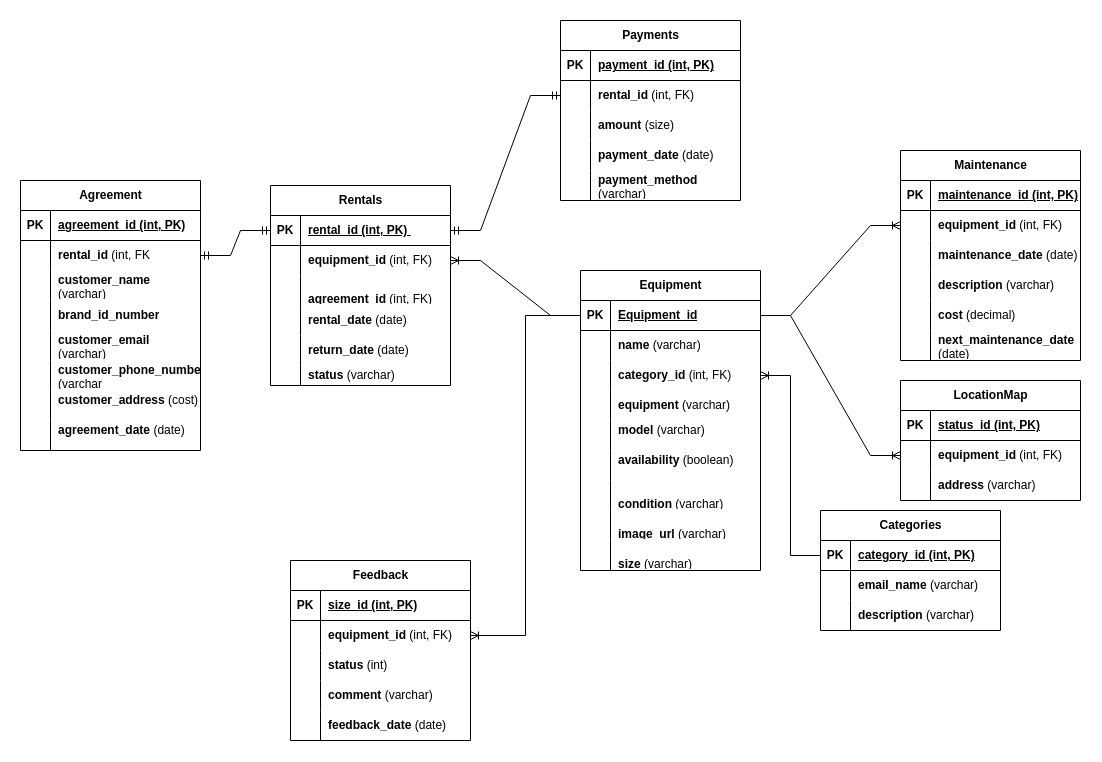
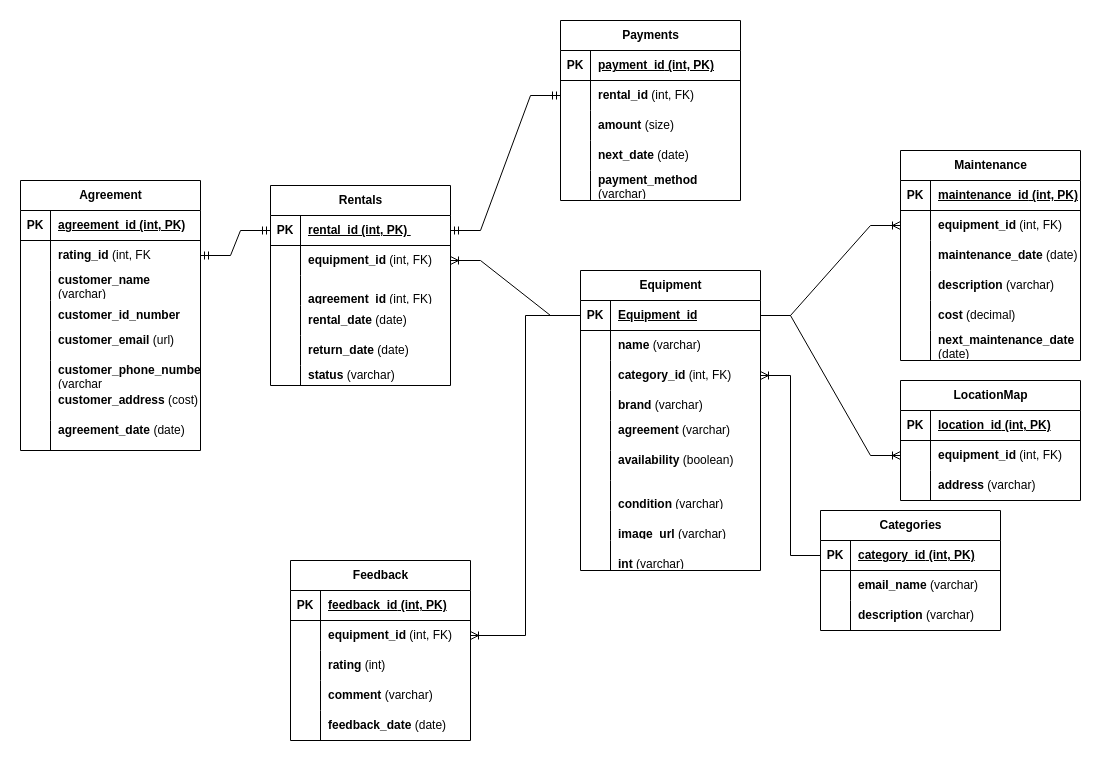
node "payment_date (date)": label "payment_date (date)" -> "next_date (date)"
node "rental_id (int, FK": label "rental_id (int, FK" -> "rating_id (int, FK"
node "brand_id_number": label "brand_id_number" -> "customer_id_number"
node "customer_email (varchar)": label "customer_email (varchar)" -> "customer_email (url)"
node "equipment (varchar)": label "equipment (varchar)" -> "brand (varchar)"
node "status_id (int, PK)": label "status_id (int, PK)" -> "location_id (int, PK)"
node "model (varchar)": label "model (varchar)" -> "agreement (varchar)"
node "size (varchar)": label "size (varchar)" -> "int (varchar)"
node "size_id (int, PK)": label "size_id (int, PK)" -> "feedback_id (int, PK)"
node "status (int)": label "status (int)" -> "rating (int)"
